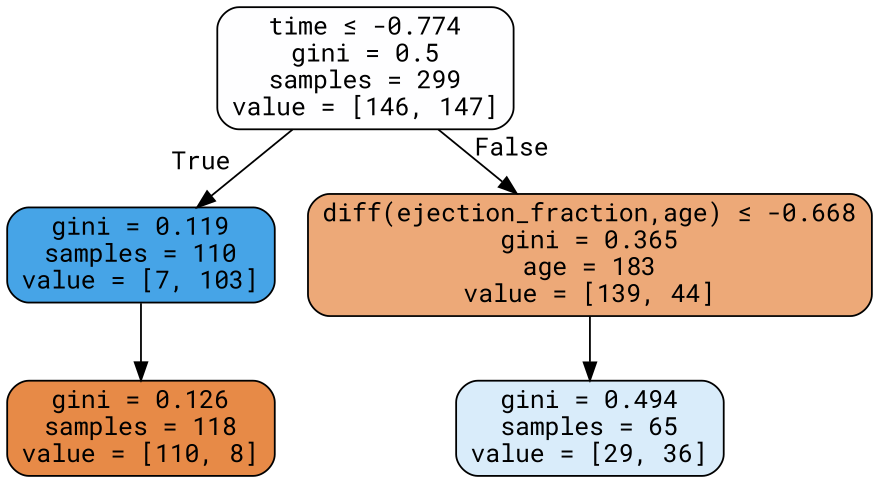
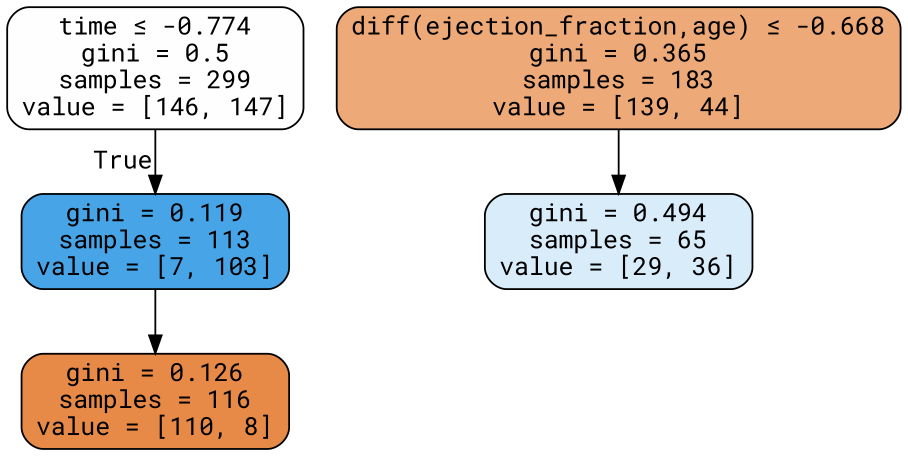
edge "time ≤ -0.774" -> "diff(ejection_fraction,age) ≤ -0.668": removed
node "gini = 0.119": text "samples = 110" -> "samples = 113"
node "diff(ejection_fraction,age) ≤ -0.668": text "age = 183" -> "samples = 183"
node "gini = 0.126": text "samples = 118" -> "samples = 116"
